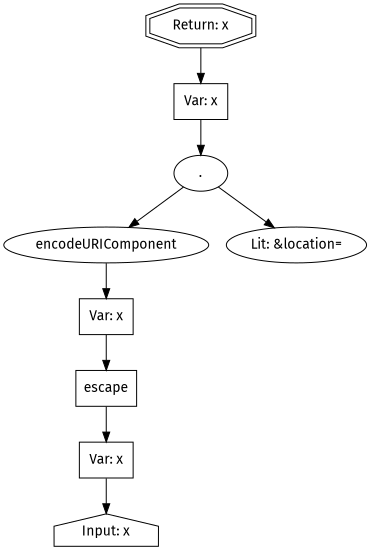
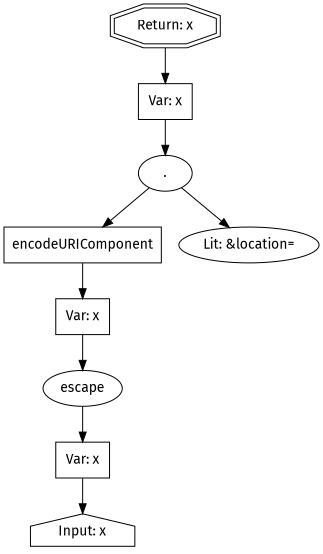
node "encodeURIComponent": shape ellipse -> box
node "escape": shape box -> ellipse
